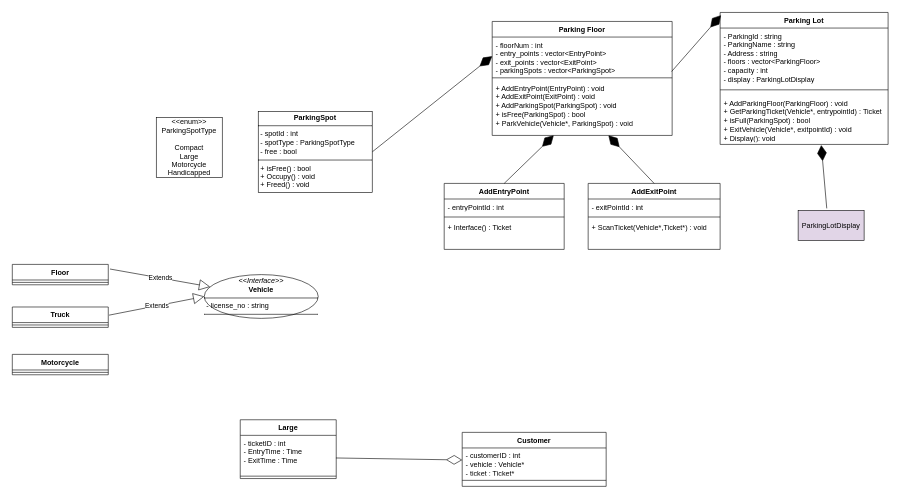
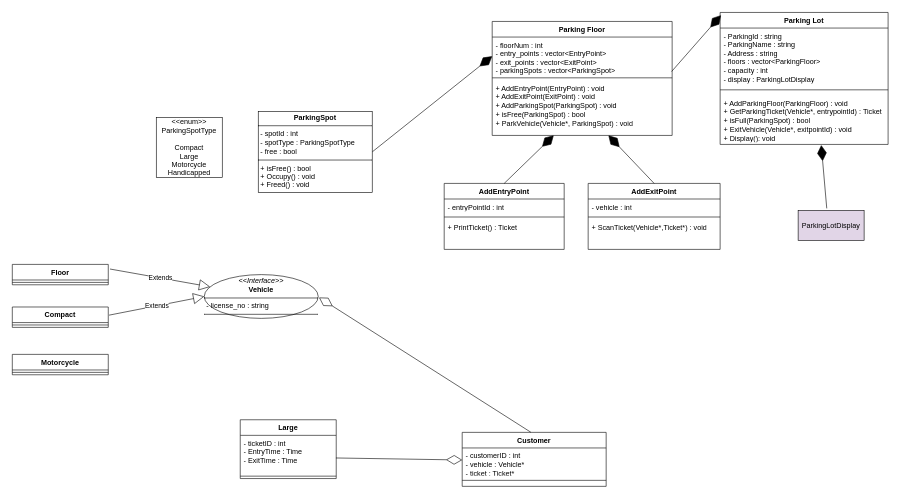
node "- exitPointId : int": label "- exitPointId : int" -> "- vehicle : int"
node "+ Interface() : Ticket": label "+ Interface() : Ticket" -> "+ PrintTicket() : Ticket"
node "Truck": label "Truck" -> "Compact"
edge "Customer" -> "<<Interface>> Vehicle - license_no : string": added
